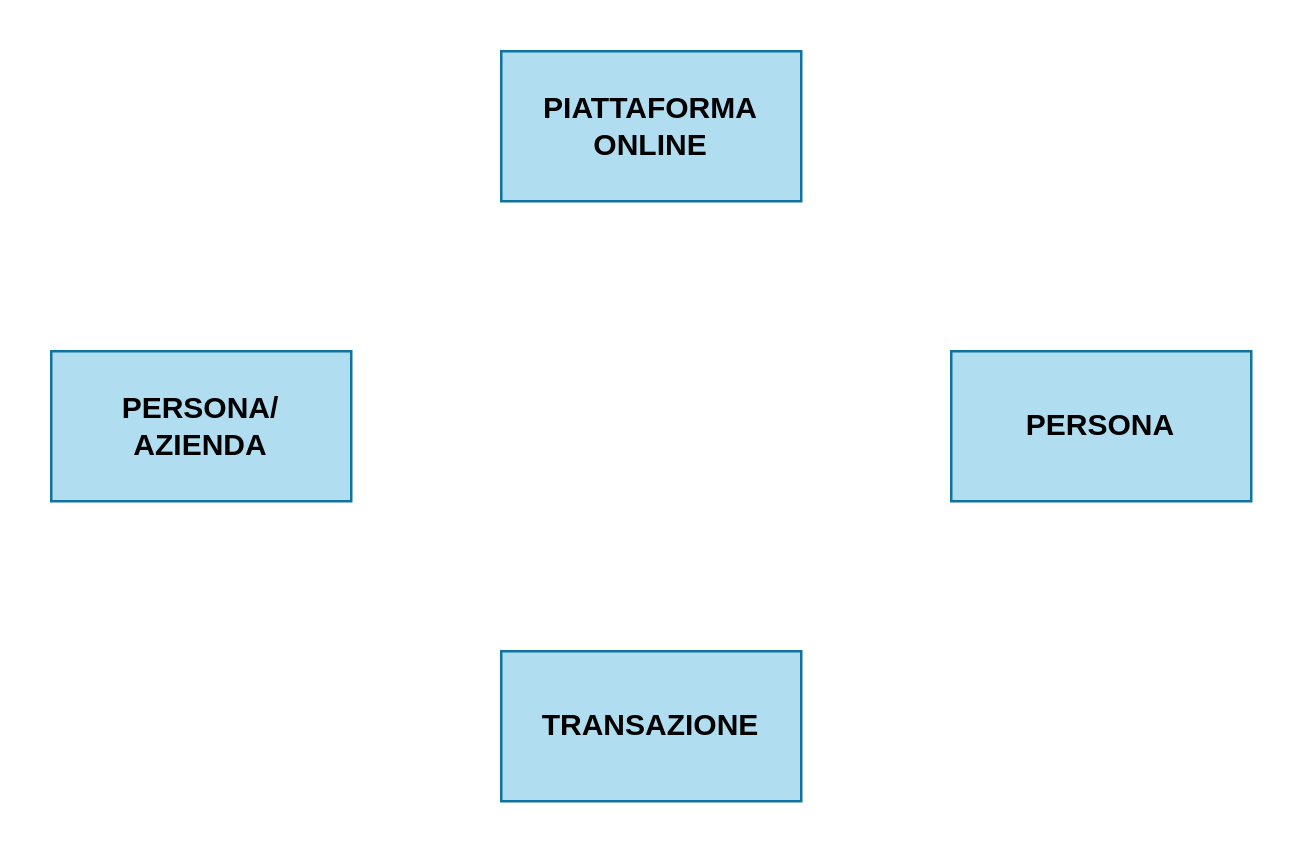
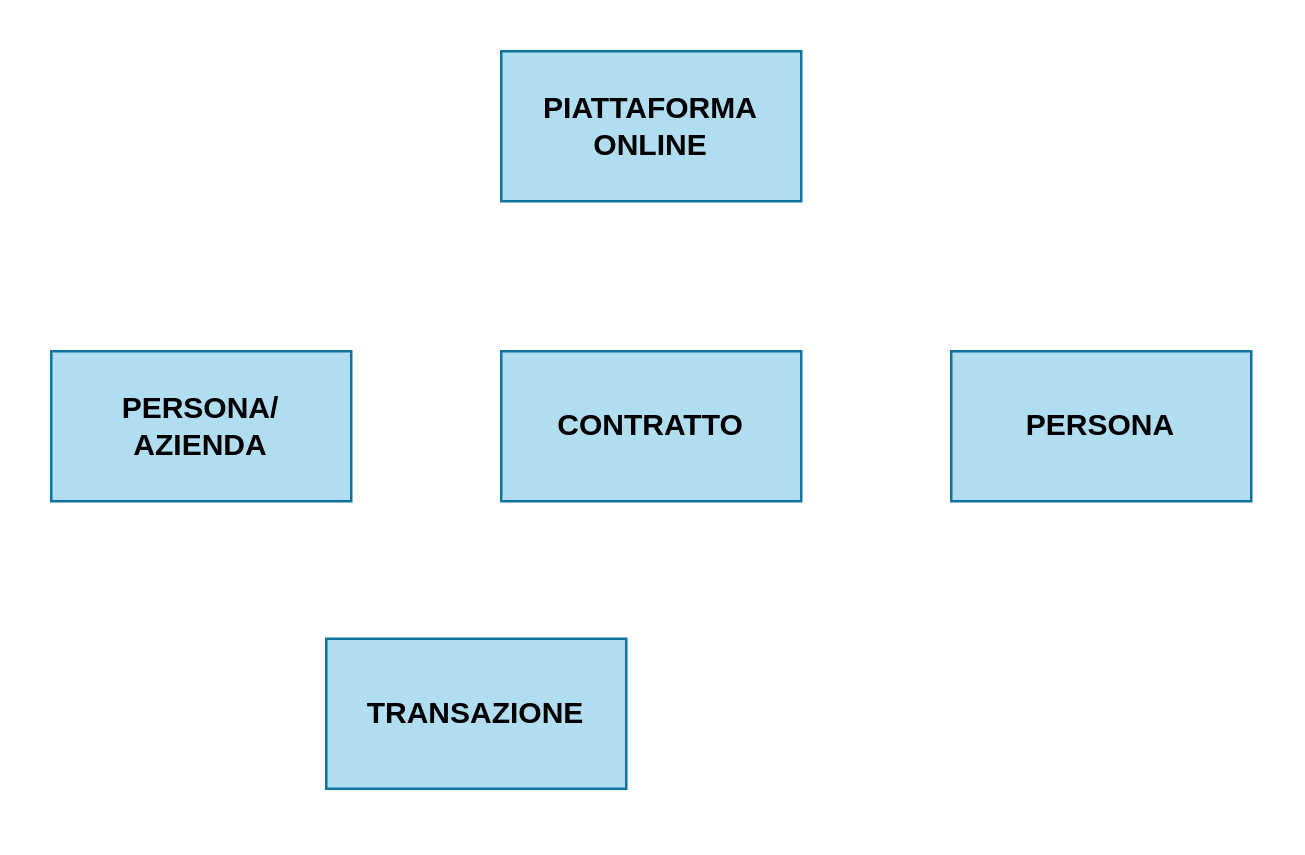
node "CONTRATTO": added
node "TRANSAZIONE": moved (651, 726) -> (476, 714)
